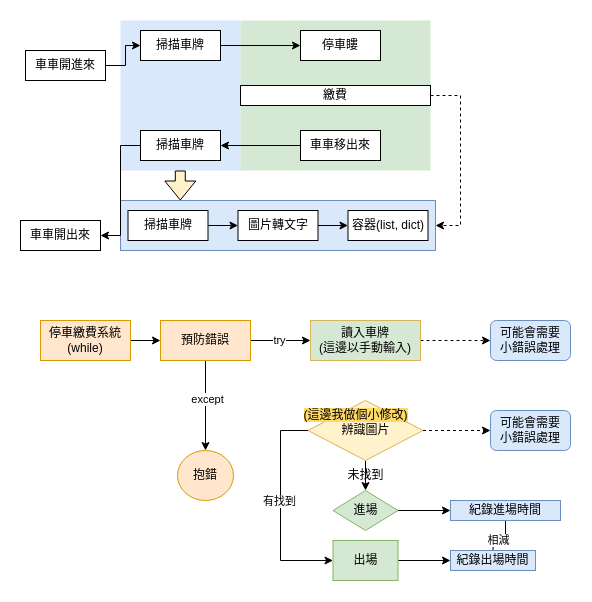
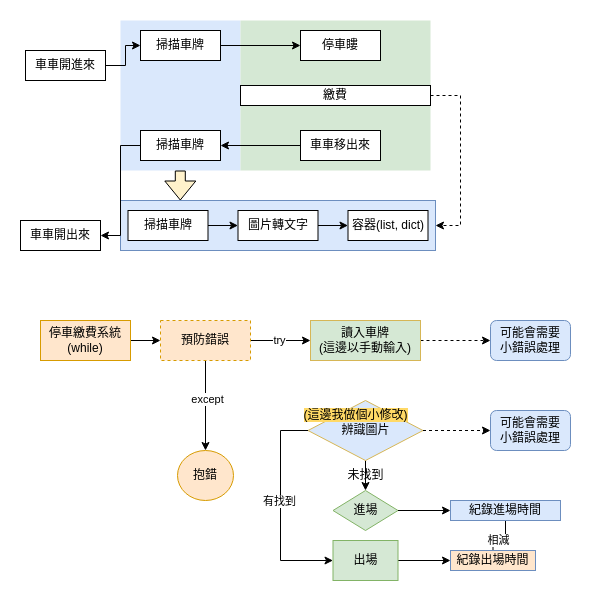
node "預防錯誤": style solid -> dashed
node "辨識圖片": fillcolor #fff2cc -> #dae8fc
node "紀錄出場時間": fillcolor #dae8fc -> #ffe6cc
